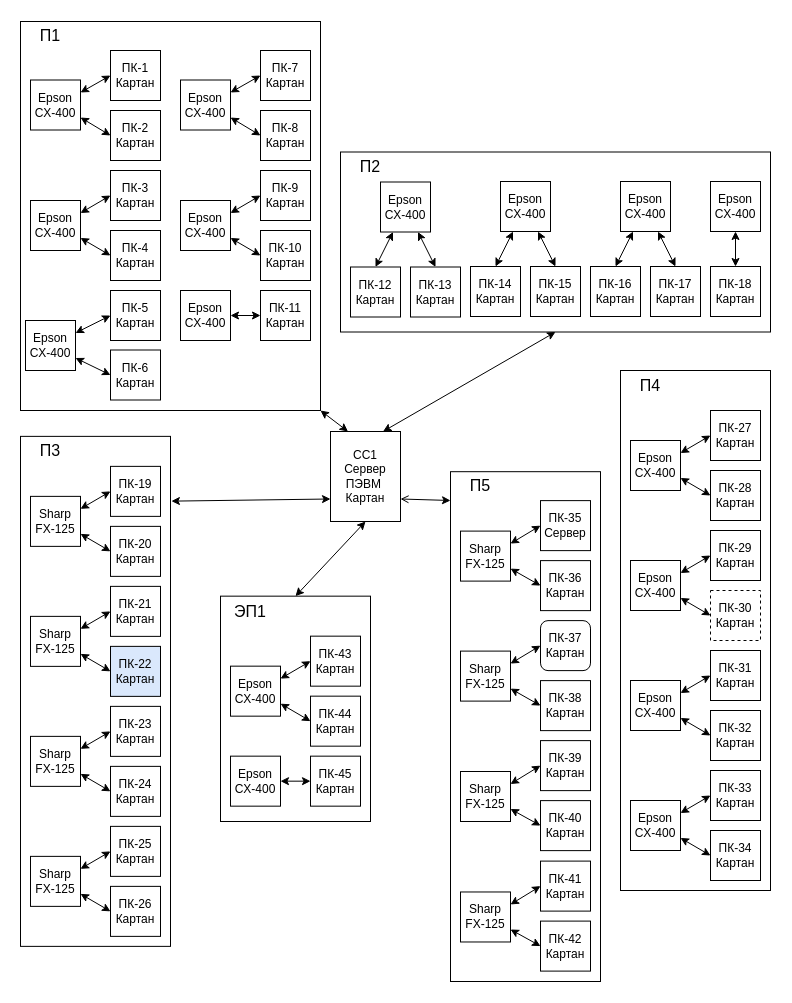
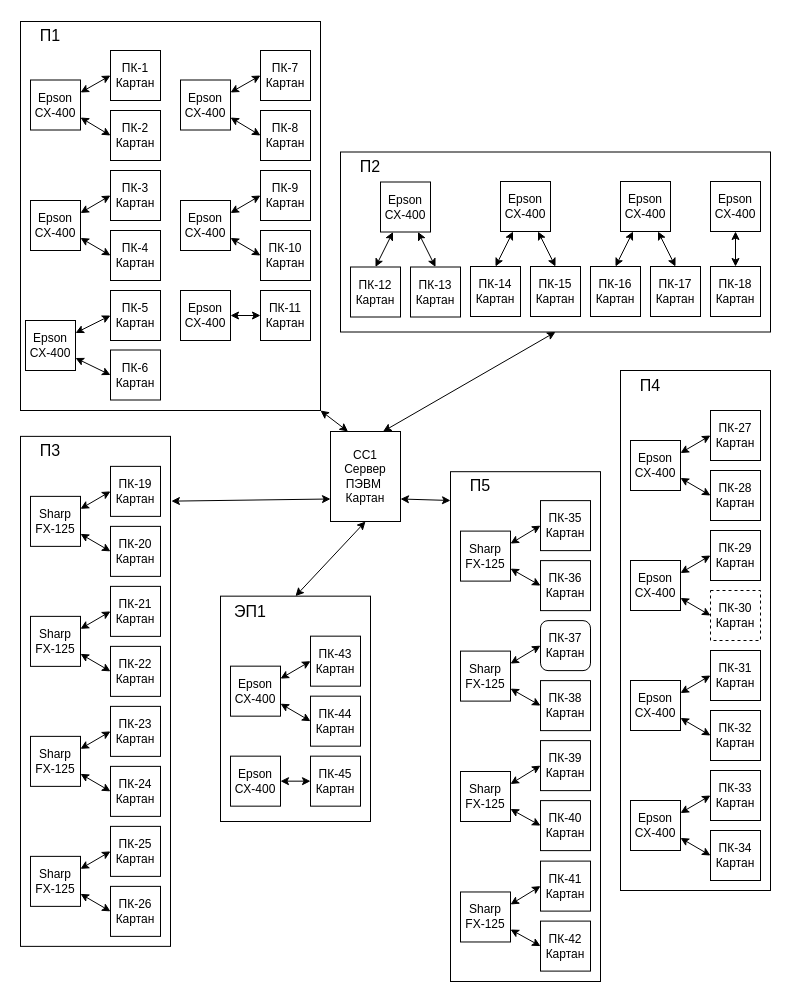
edge "СС1 Сервер ПЭВМ Картан" -- "П5": arrowhead open -> classic
node "ПК-35 Сервер": label "ПК-35 Сервер" -> "ПК-35 Картан"
node "ПК-22 Картан": fillcolor #dae8fc -> #ffffff
